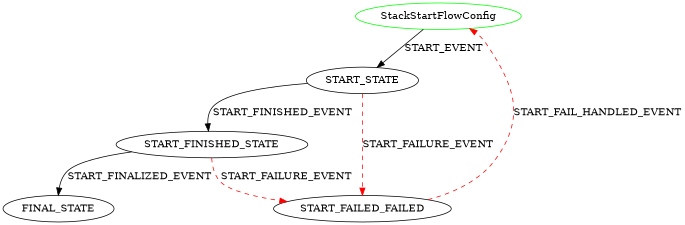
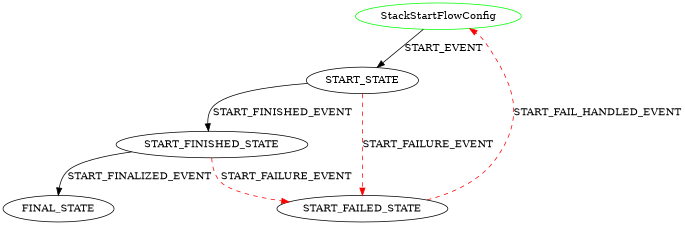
node "START_FAILED_FAILED": label "START_FAILED_FAILED" -> "START_FAILED_STATE"
